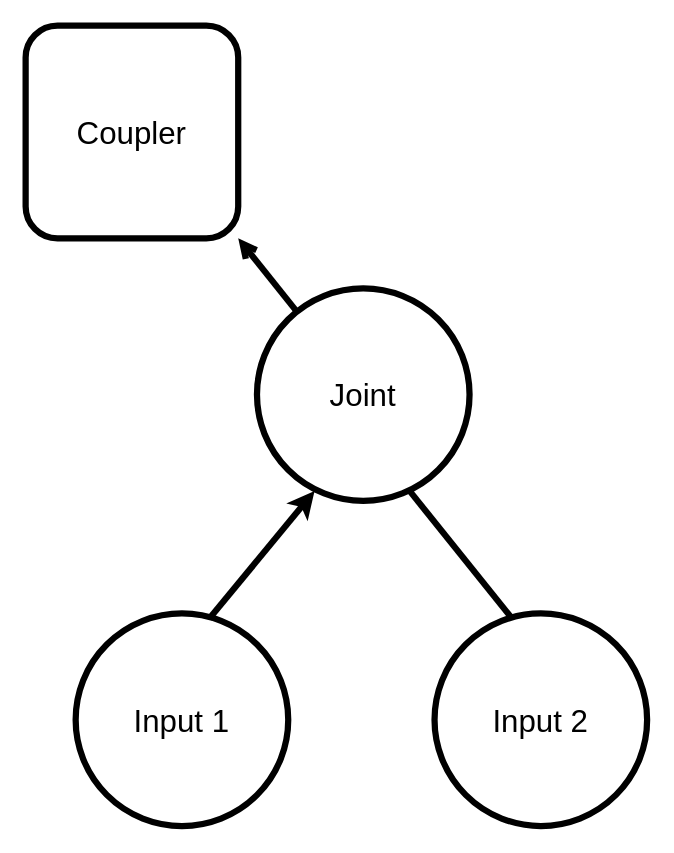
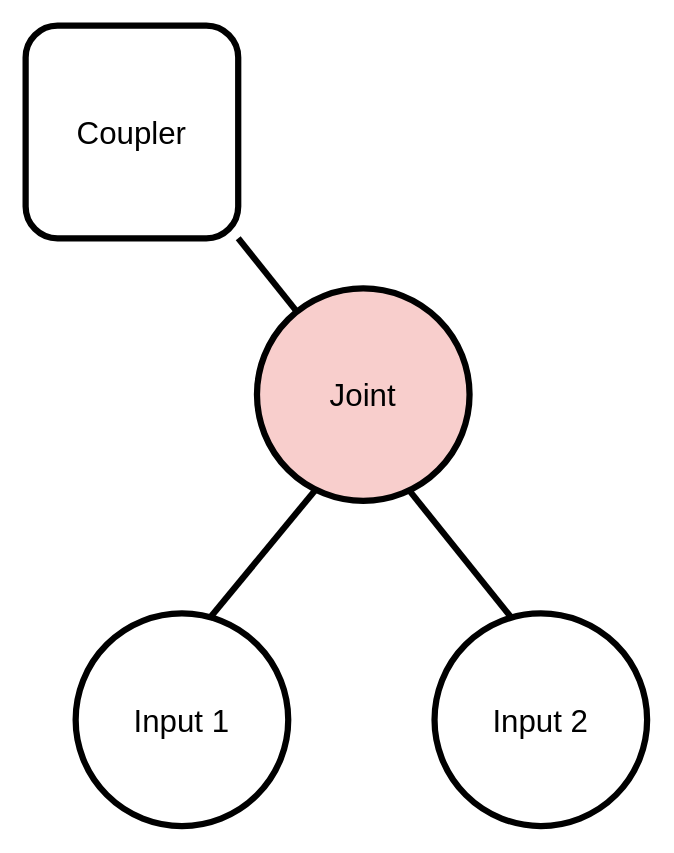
edge "Joint" -> "Coupler": arrowhead open -> none
node "Joint": fillcolor #ffffff -> #f8cecc
edge "Input 1" -> "Joint": arrowhead classic -> none
